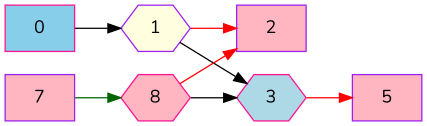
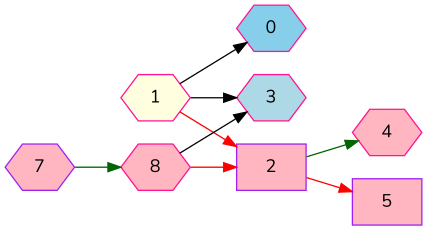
node "0": shape box -> hexagon
edge "0" -> "1": reversed
node "1": color purple -> deeppink
node "7": shape box -> hexagon
edge "3" -> "5": now "2" -> "5"
node "4": added
